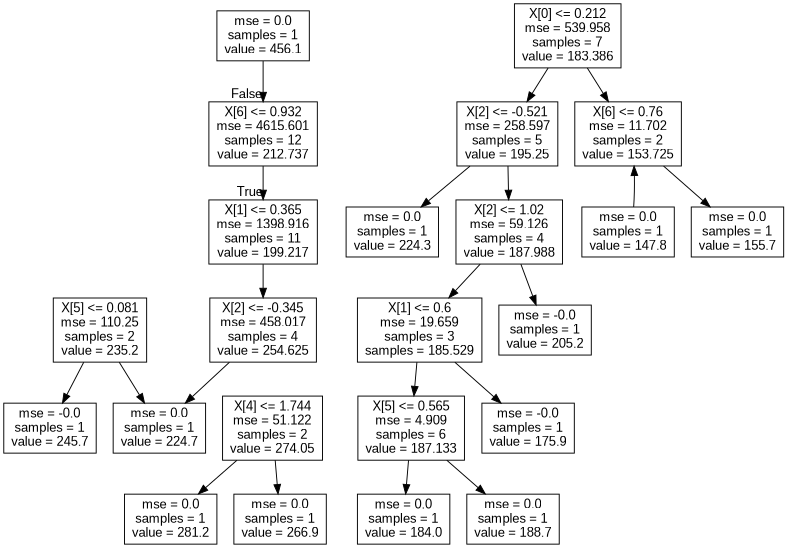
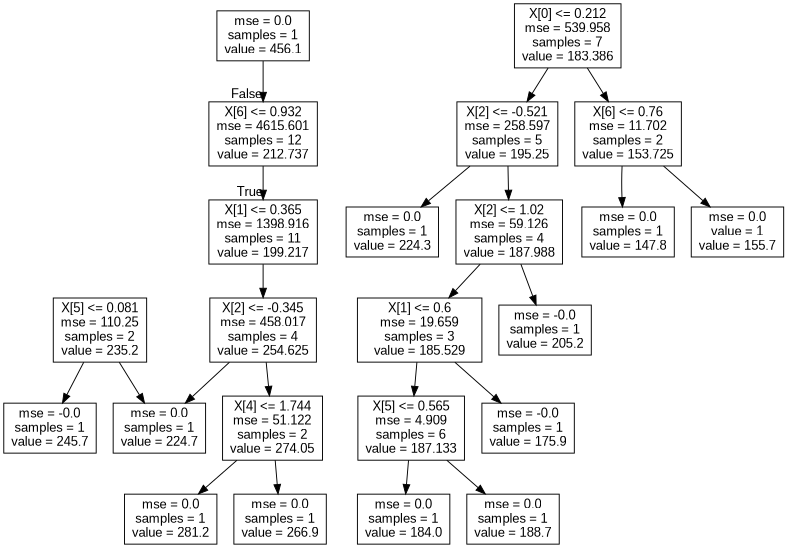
edge "mse = 0.0 samples = 1 value = 147.8" -> "X[6] <= 0.76 mse = 11.702 samples = 2 value = 153.725": reversed
node "mse = 0.0 samples = 1 value = 155.7": label "mse = 0.0 samples = 1 value = 155.7" -> "mse = 0.0 value = 1 value = 155.7"
node "X[1] <= 0.6 mse = 19.659 samples = 3 samples = 185.529": label "X[1] <= 0.6 mse = 19.659 samples = 3 samples = 185.529" -> "X[1] <= 0.6 mse = 19.659 samples = 3 value = 185.529"
edge "X[2] <= -0.345 mse = 458.017 samples = 4 value = 254.625" -> "X[4] <= 1.744 mse = 51.122 samples = 2 value = 274.05": added
